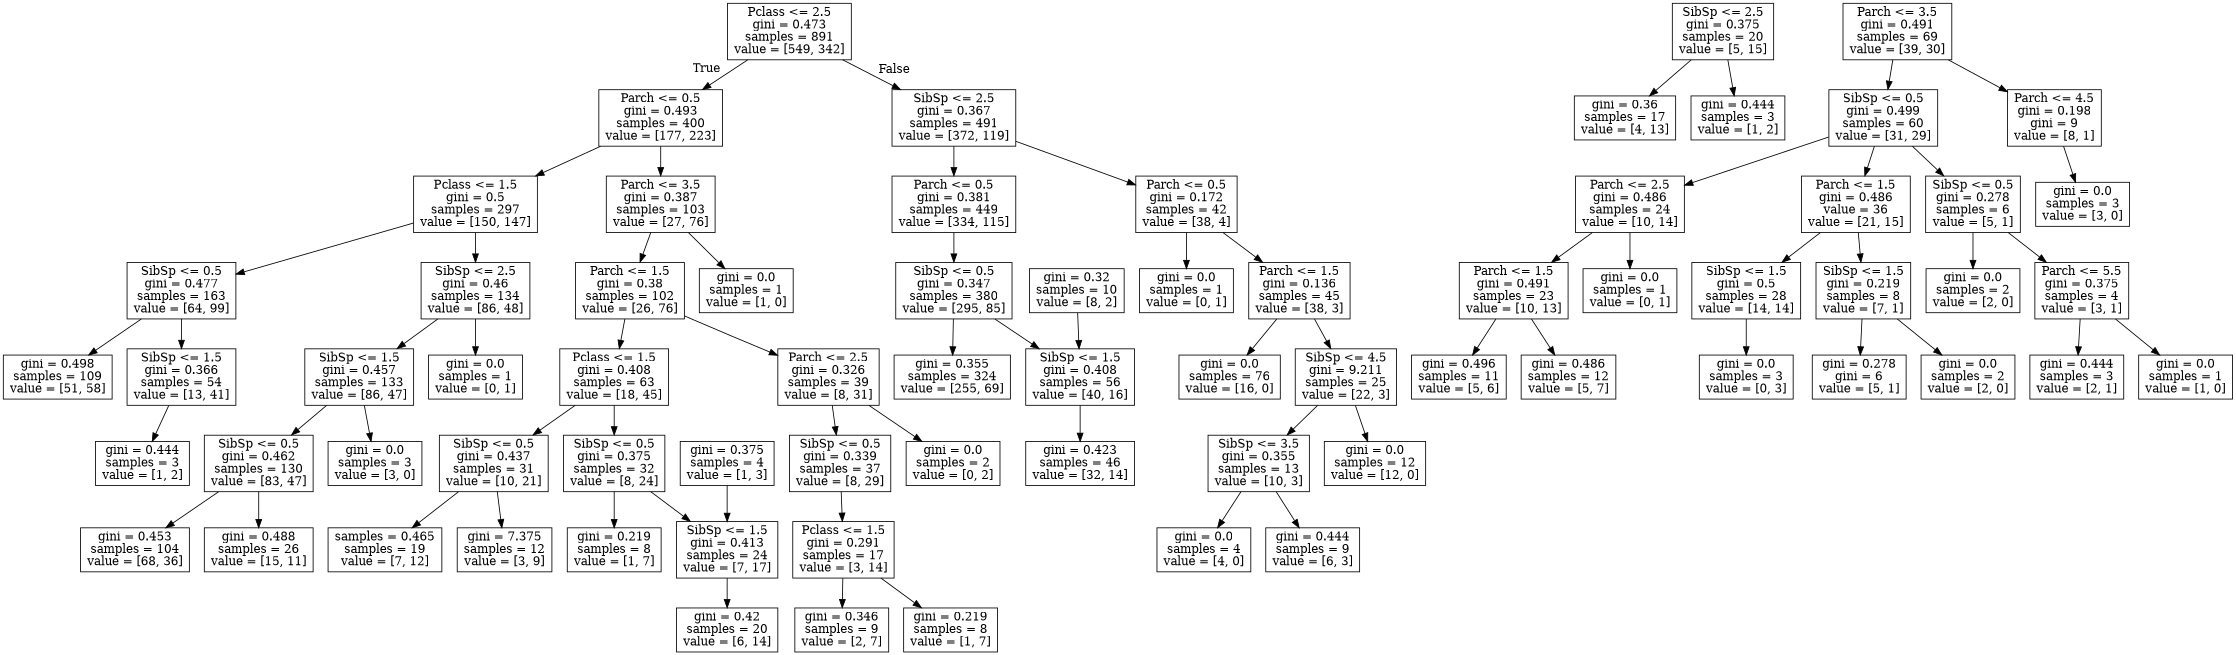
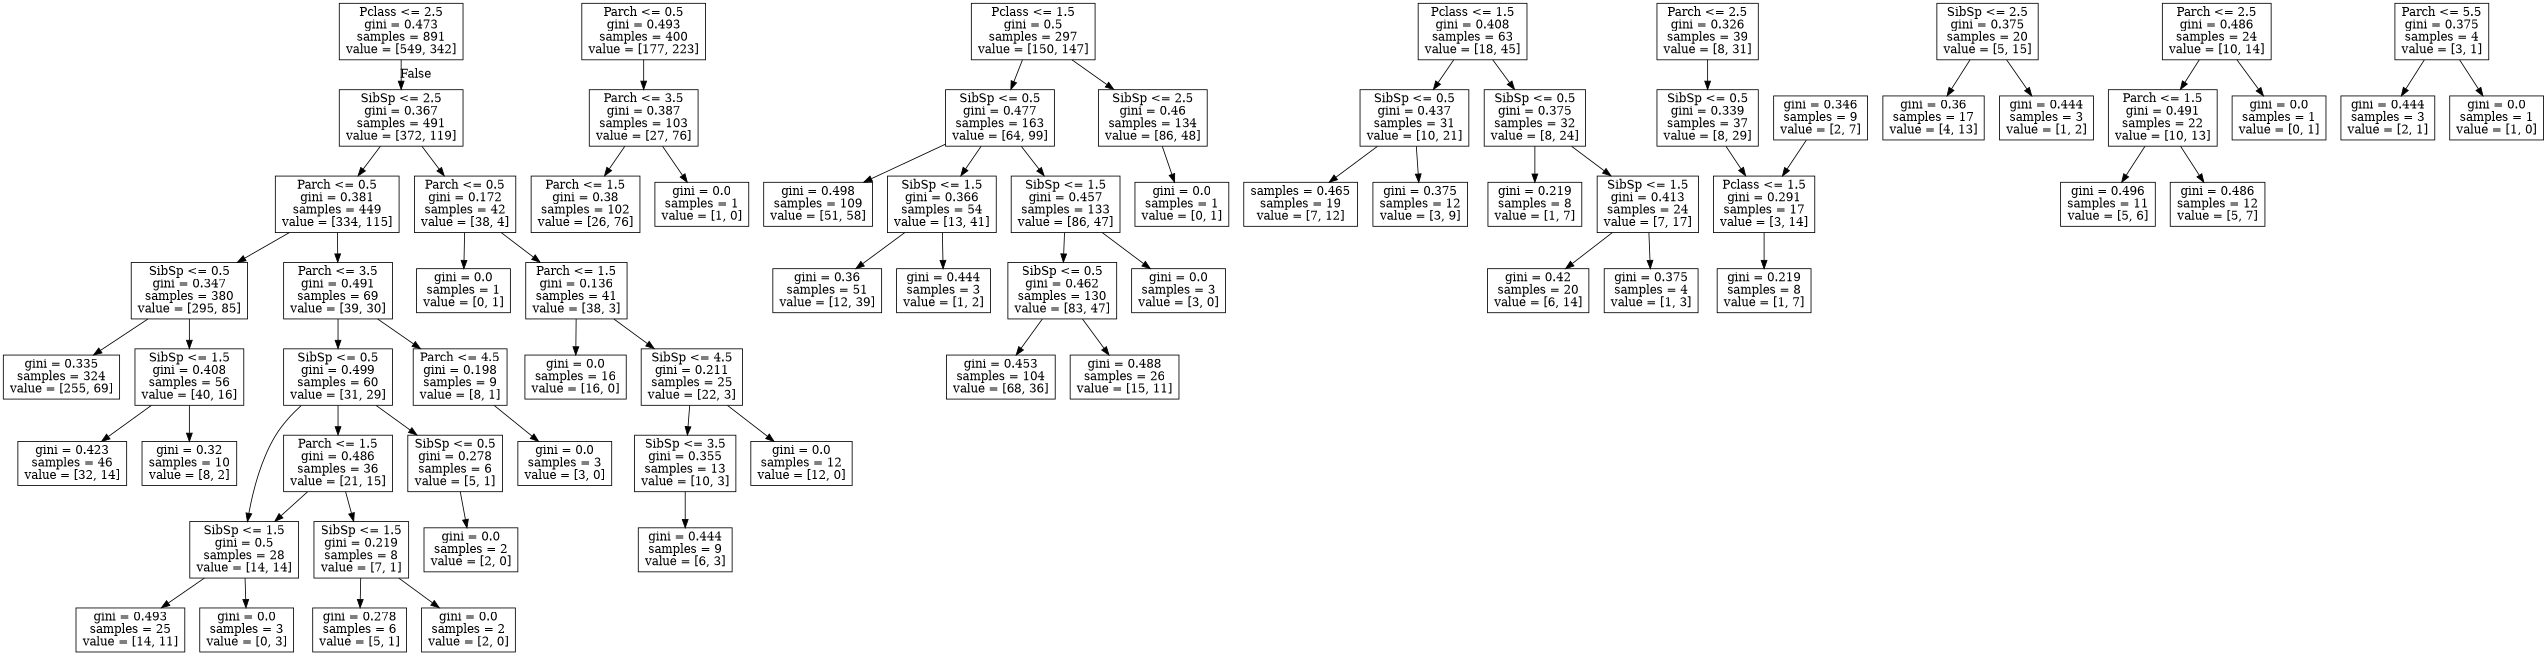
edge "Pclass <= 2.5 gini = 0.473 samples = 891 value = [549, 342]" -> "Parch <= 0.5 gini = 0.493 samples = 400 value = [177, 223]": removed
node "Parch <= 4.5 gini = 0.198 gini = 9 value = [8, 1]": label "Parch <= 4.5 gini = 0.198 gini = 9 value = [8, 1]" -> "Parch <= 4.5 gini = 0.198 samples = 9 value = [8, 1]"
edge "Parch <= 0.5 gini = 0.493 samples = 400 value = [177, 223]" -> "Pclass <= 1.5 gini = 0.5 samples = 297 value = [150, 147]": removed
edge "SibSp <= 0.5 gini = 0.499 samples = 60 value = [31, 29]" -> "Parch <= 2.5 gini = 0.486 samples = 24 value = [10, 14]": now "SibSp <= 0.5 gini = 0.499 samples = 60 value = [31, 29]" -> "SibSp <= 1.5 gini = 0.5 samples = 28 value = [14, 14]"
node "Parch <= 1.5 gini = 0.486 value = 36 value = [21, 15]": label "Parch <= 1.5 gini = 0.486 value = 36 value = [21, 15]" -> "Parch <= 1.5 gini = 0.486 samples = 36 value = [21, 15]"
edge "Parch <= 0.5 gini = 0.381 samples = 449 value = [334, 115]" -> "Parch <= 3.5 gini = 0.491 samples = 69 value = [39, 30]": added
edge "SibSp <= 0.5 gini = 0.278 samples = 6 value = [5, 1]" -> "Parch <= 5.5 gini = 0.375 samples = 4 value = [3, 1]": removed
node "gini = 0.36 samples = 51 value = [12, 39]": added
node "Parch <= 1.5 gini = 0.136 samples = 45 value = [38, 3]": label "Parch <= 1.5 gini = 0.136 samples = 45 value = [38, 3]" -> "Parch <= 1.5 gini = 0.136 samples = 41 value = [38, 3]"
node "Parch <= 1.5 gini = 0.491 samples = 23 value = [10, 13]": label "Parch <= 1.5 gini = 0.491 samples = 23 value = [10, 13]" -> "Parch <= 1.5 gini = 0.491 samples = 22 value = [10, 13]"
edge "gini = 0.32 samples = 10 value = [8, 2]" -> "SibSp <= 1.5 gini = 0.408 samples = 56 value = [40, 16]": reversed
edge "Parch <= 1.5 gini = 0.38 samples = 102 value = [26, 76]" -> "Pclass <= 1.5 gini = 0.408 samples = 63 value = [18, 45]": removed
edge "SibSp <= 2.5 gini = 0.46 samples = 134 value = [86, 48]" -> "SibSp <= 1.5 gini = 0.457 samples = 133 value = [86, 47]": now "SibSp <= 0.5 gini = 0.477 samples = 163 value = [64, 99]" -> "SibSp <= 1.5 gini = 0.457 samples = 133 value = [86, 47]"
edge "Parch <= 1.5 gini = 0.38 samples = 102 value = [26, 76]" -> "Parch <= 2.5 gini = 0.326 samples = 39 value = [8, 31]": removed
node "gini = 0.355 samples = 324 value = [255, 69]": label "gini = 0.355 samples = 324 value = [255, 69]" -> "gini = 0.335 samples = 324 value = [255, 69]"
node "gini = 0.0 samples = 76 value = [16, 0]": label "gini = 0.0 samples = 76 value = [16, 0]" -> "gini = 0.0 samples = 16 value = [16, 0]"
node "SibSp <= 4.5 gini = 9.211 samples = 25 value = [22, 3]": label "SibSp <= 4.5 gini = 9.211 samples = 25 value = [22, 3]" -> "SibSp <= 4.5 gini = 0.211 samples = 25 value = [22, 3]"
node "gini = 0.278 gini = 6 value = [5, 1]": label "gini = 0.278 gini = 6 value = [5, 1]" -> "gini = 0.278 samples = 6 value = [5, 1]"
node "gini = 0.0 samples = 2 value = [0, 2]": removed
edge "gini = 0.375 samples = 4 value = [1, 3]" -> "SibSp <= 1.5 gini = 0.413 samples = 24 value = [7, 17]": reversed
node "gini = 7.375 samples = 12 value = [3, 9]": label "gini = 7.375 samples = 12 value = [3, 9]" -> "gini = 0.375 samples = 12 value = [3, 9]"
node "gini = 0.0 samples = 4 value = [4, 0]": removed
edge "Pclass <= 1.5 gini = 0.291 samples = 17 value = [3, 14]" -> "gini = 0.346 samples = 9 value = [2, 7]": reversed
node "gini = 0.493 samples = 25 value = [14, 11]": added
